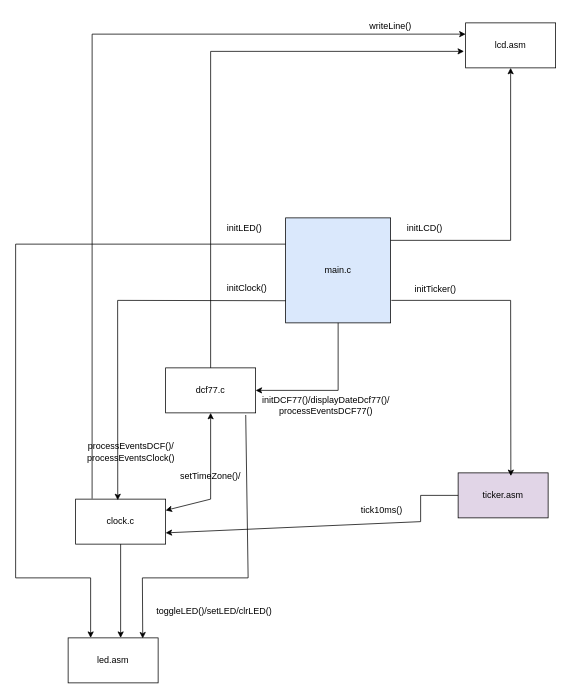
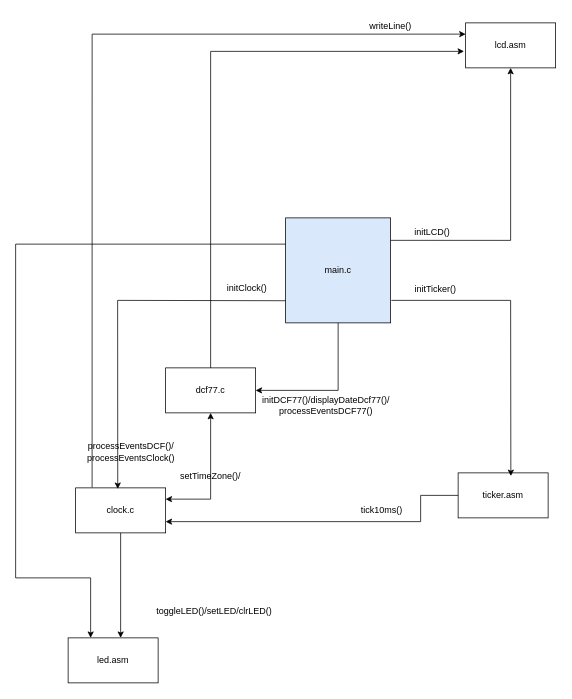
node "initLCD()": moved (435, 229) -> (443, 233)
node "initLED()": removed
node "ticker.asm": fillcolor #e1d5e7 -> #ffffff
node "clock.c": moved (120, 522) -> (120, 510)
edge "dcf77.c" -> "led.asm": removed
